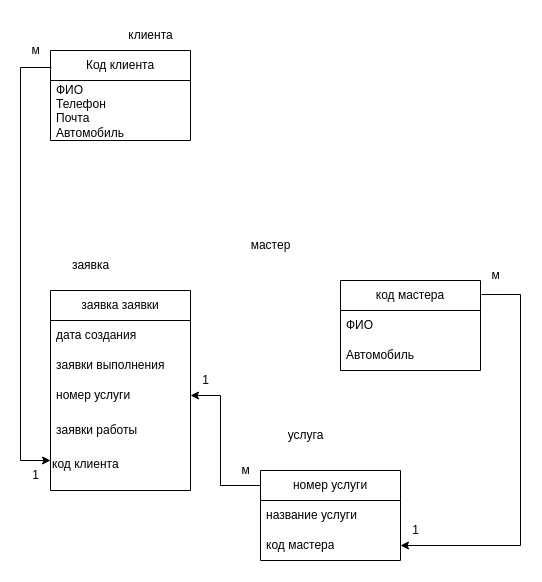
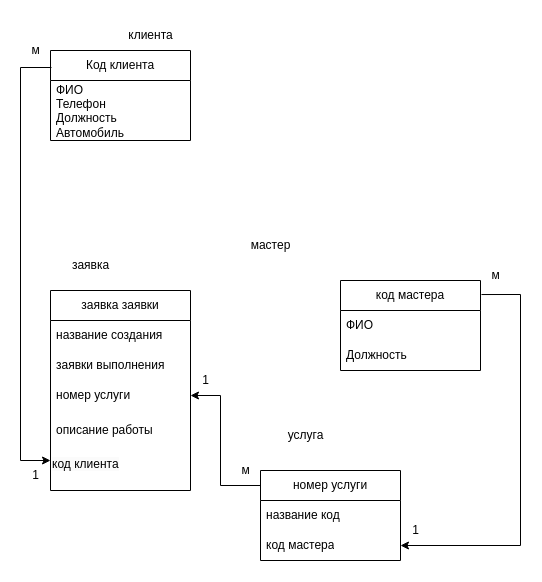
node "ФИО Телефон Почта Автомобиль": label "ФИО Телефон Почта Автомобиль" -> "ФИО Телефон Должность Автомобиль"
node "дата создания": label "дата создания" -> "название создания"
node "Автомобиль": label "Автомобиль" -> "Должность"
node "заявки работы": label "заявки работы" -> "описание работы"
node "название услуги": label "название услуги" -> "название код"
